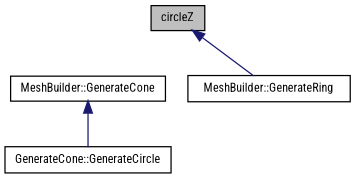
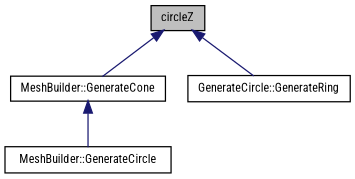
edge "MeshBuilder::GenerateCone" -> "circleZ": added
node "MeshBuilder::GenerateRing": label "MeshBuilder::GenerateRing" -> "GenerateCircle::GenerateRing"
node "GenerateCone::GenerateCircle": label "GenerateCone::GenerateCircle" -> "MeshBuilder::GenerateCircle"
